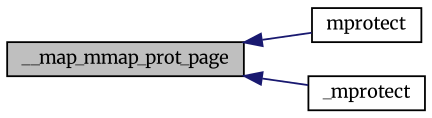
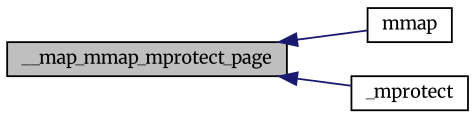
node "mprotect": label "mprotect" -> "mmap"
node "__map_mmap_prot_page": label "__map_mmap_prot_page" -> "__map_mmap_mprotect_page"
